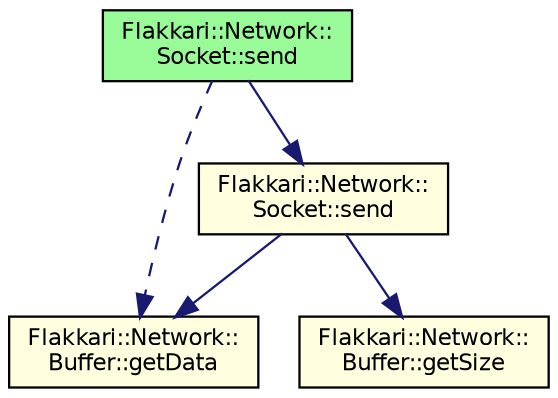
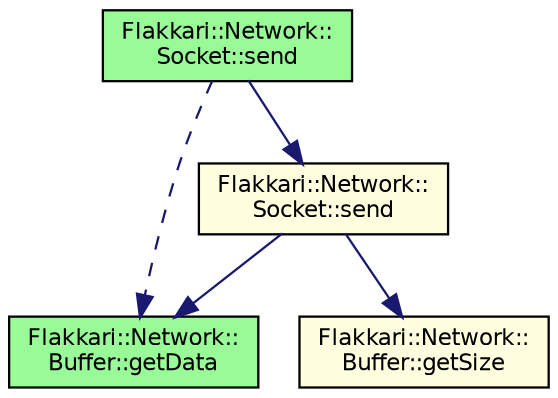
node "Flakkari::Network:: Buffer::getData": fillcolor lightyellow -> palegreen
